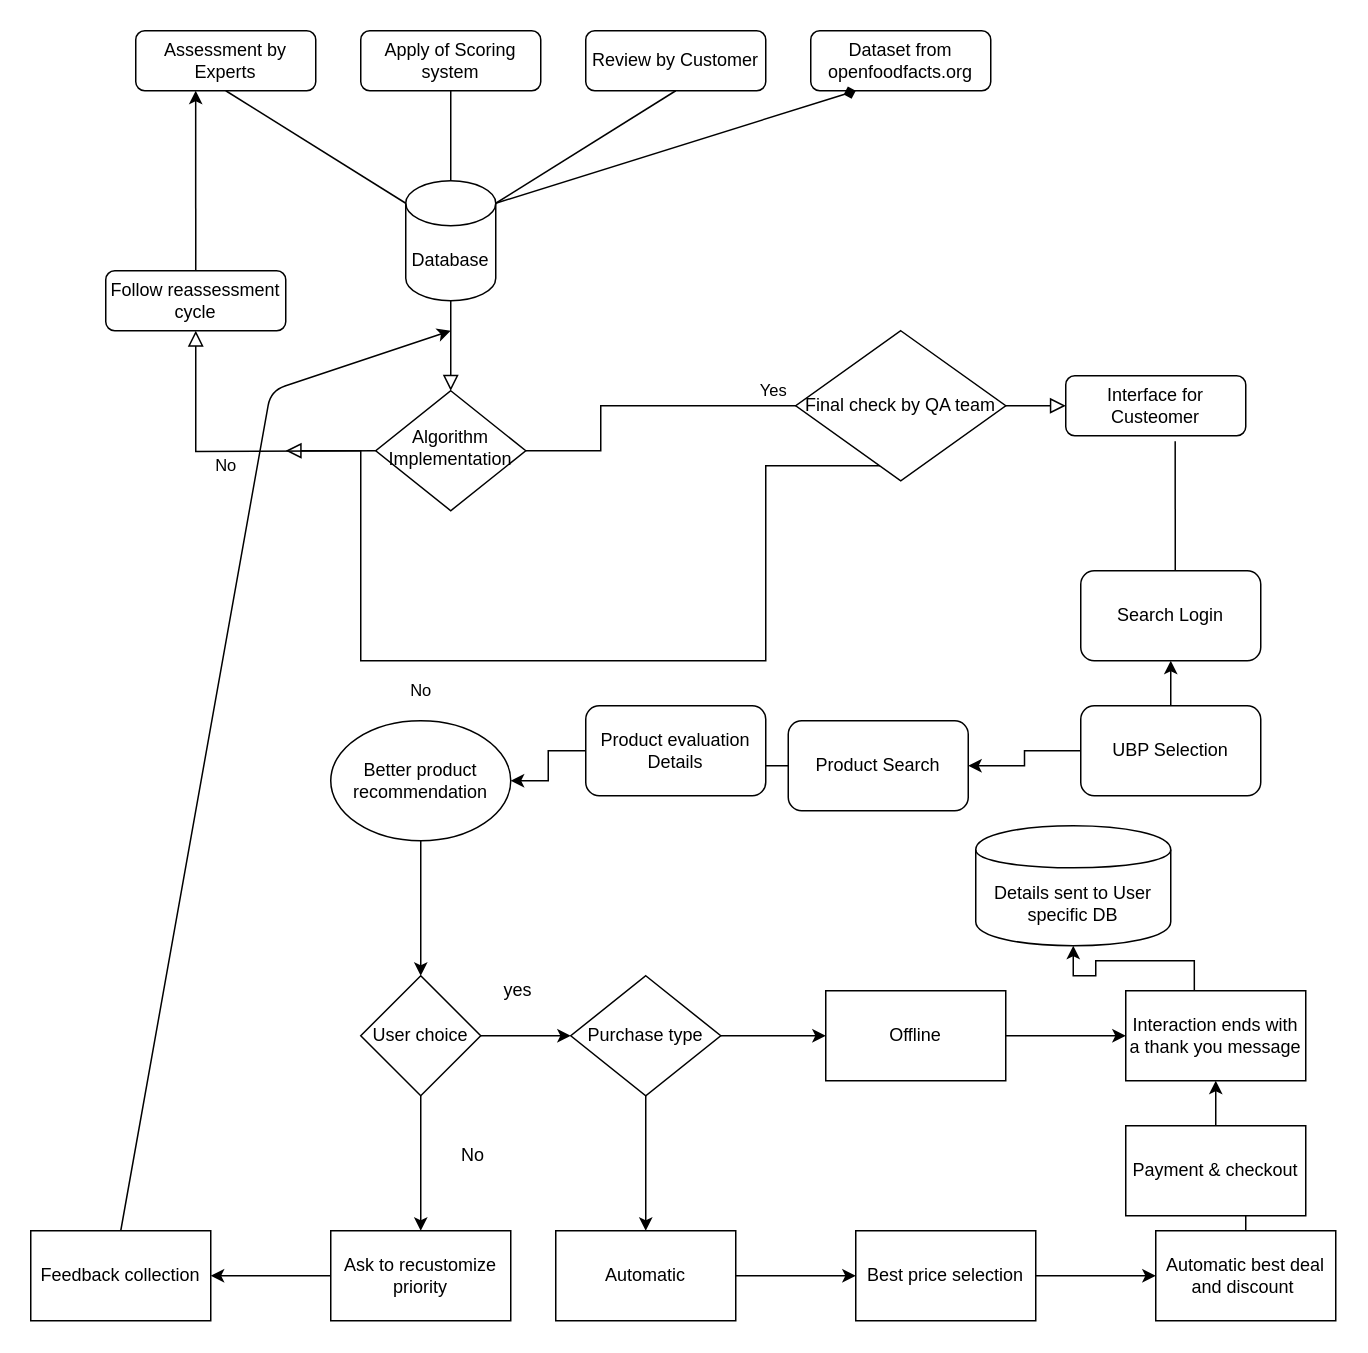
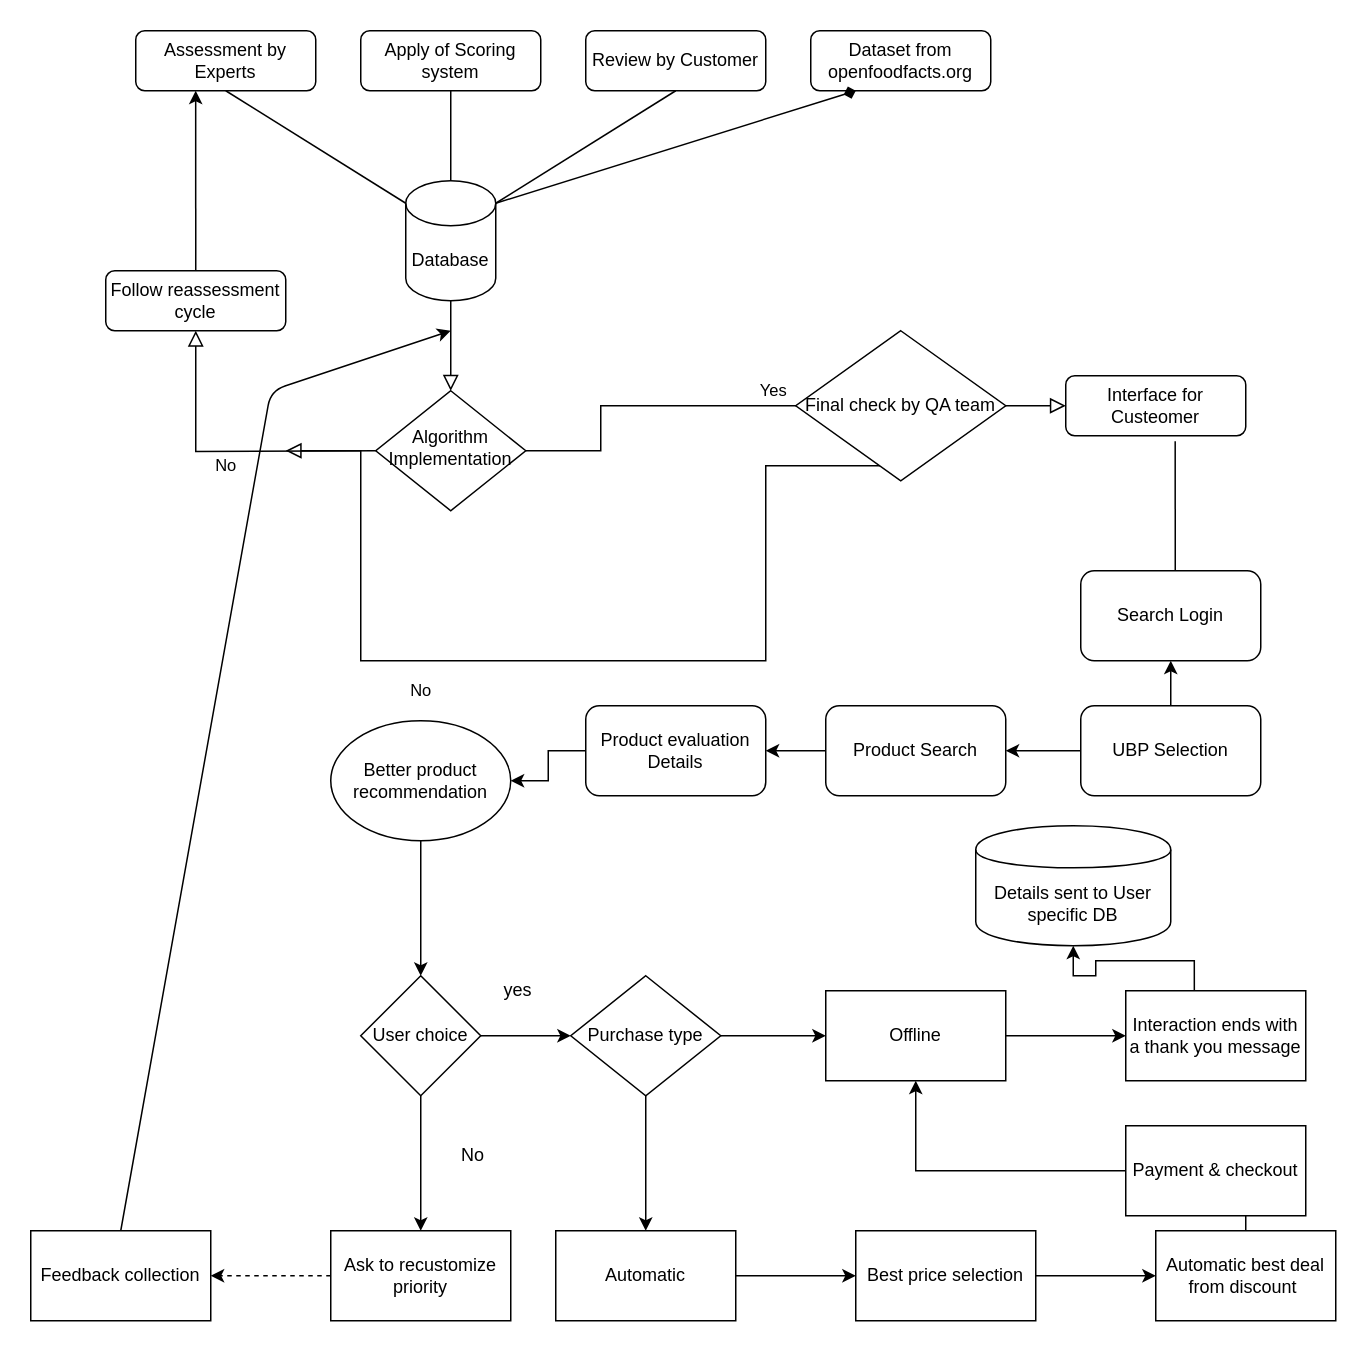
node "Product Search": moved (878, 766) -> (916, 751)
edge "Payment & checkout" -> "Interaction ends with a thank you message": now "Payment & checkout" -> "Offline"
edge "Ask to recustomize priority" -> "Feedback collection": style solid -> dashed
node "Automatic best deal and discount": label "Automatic best deal and discount" -> "Automatic best deal from discount"
